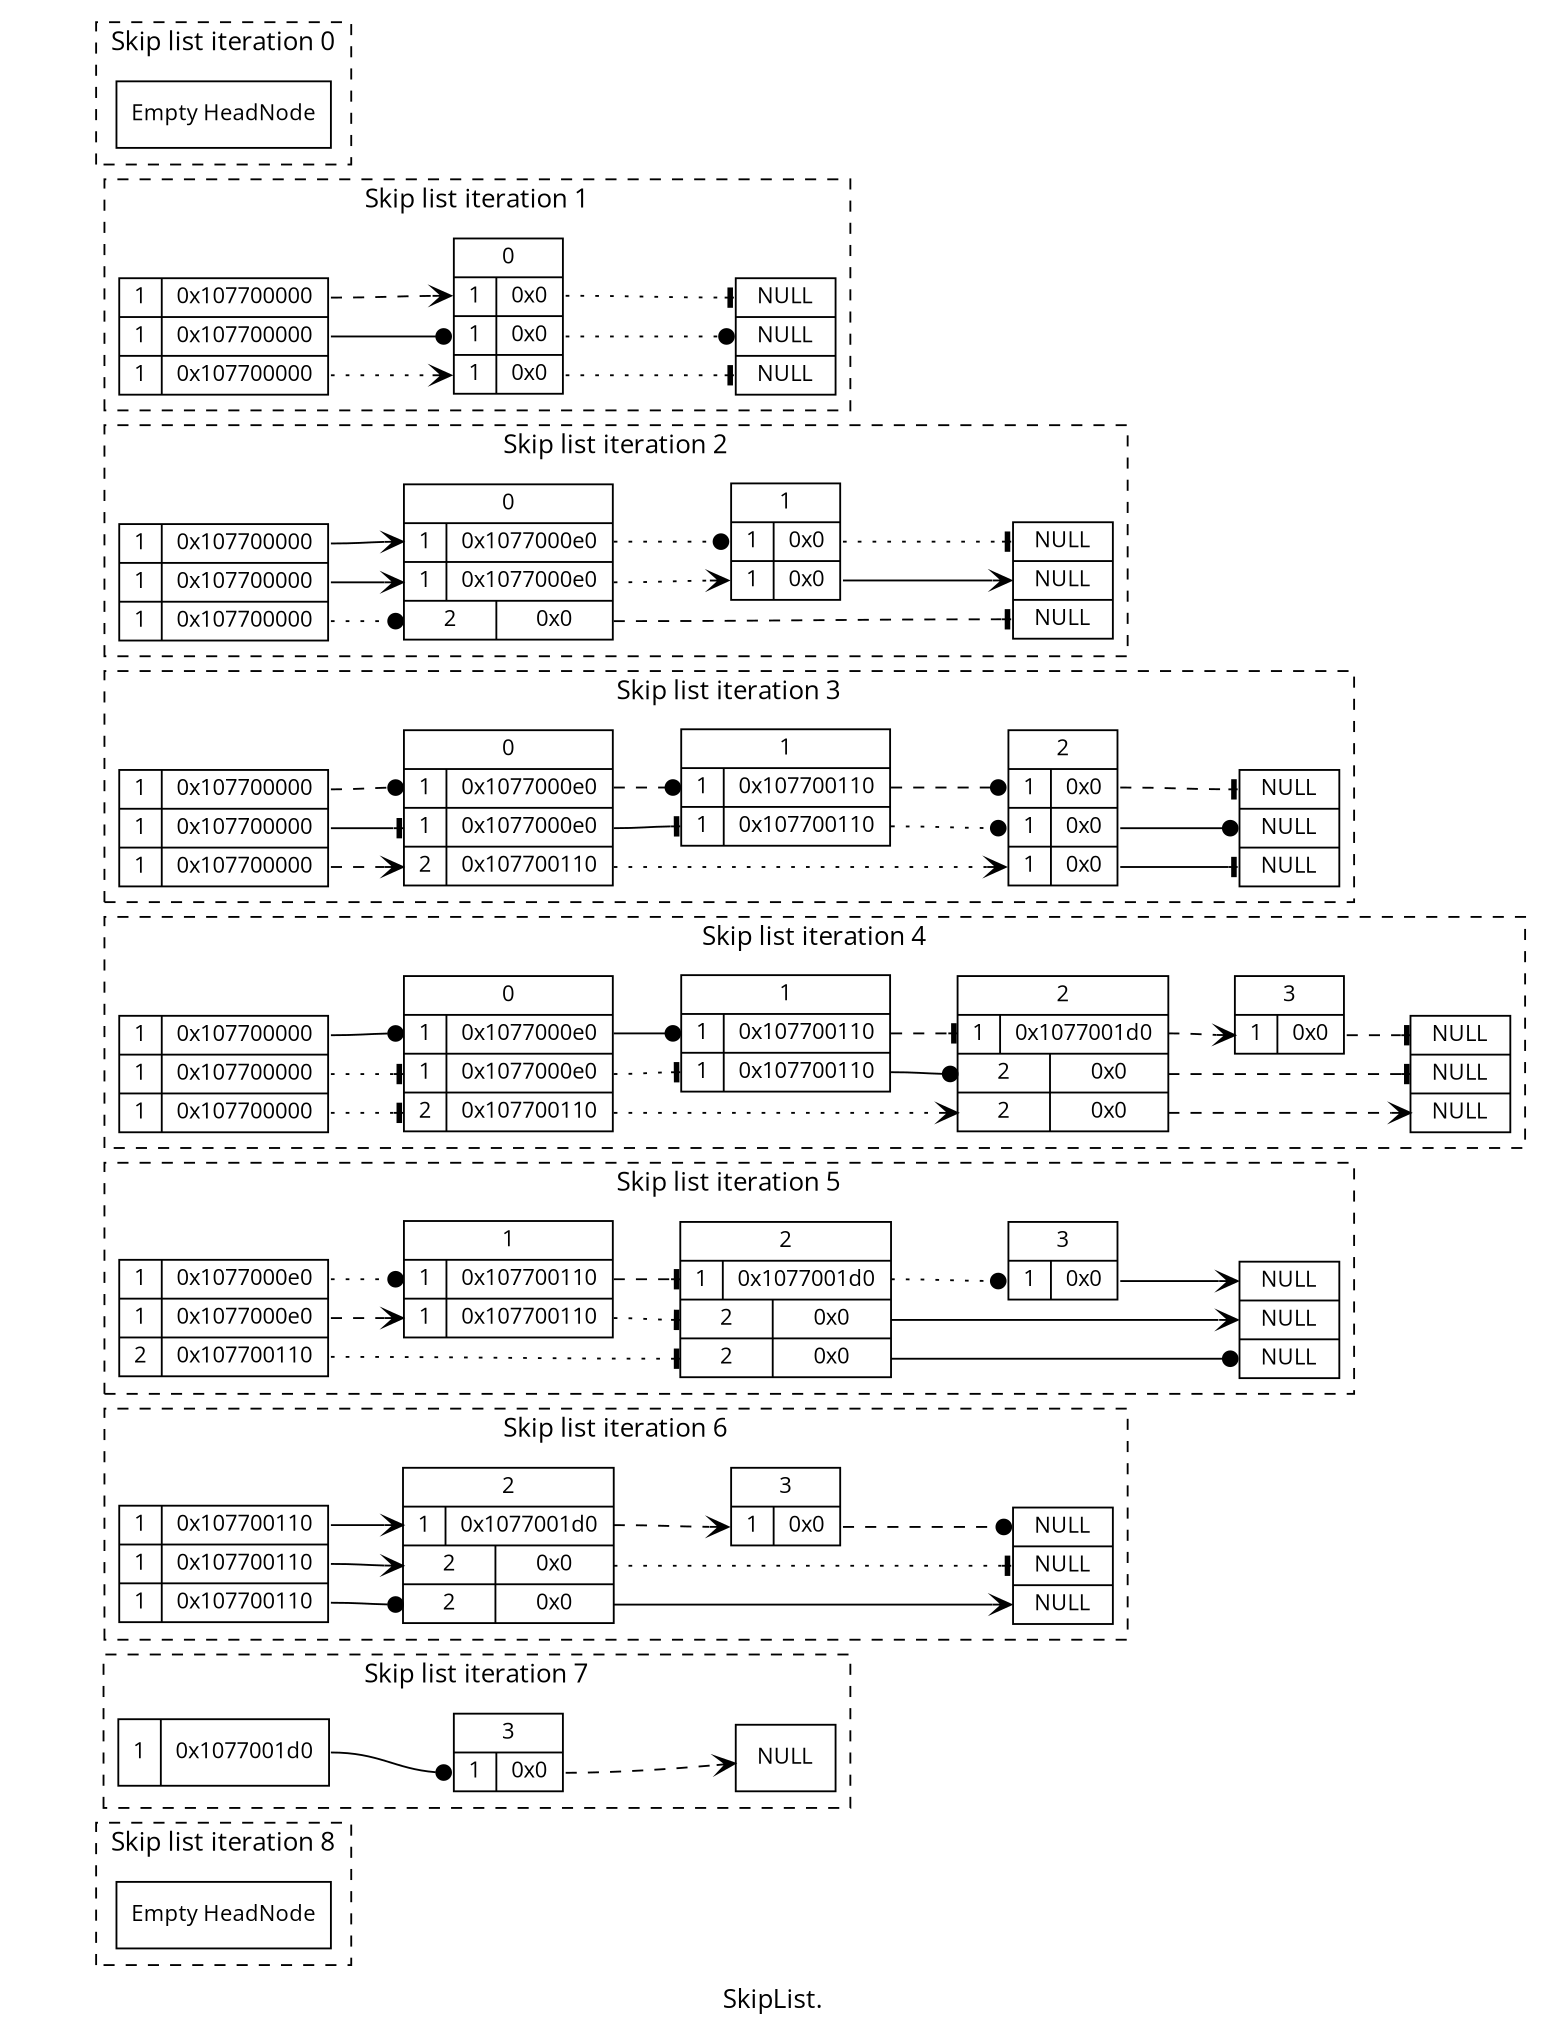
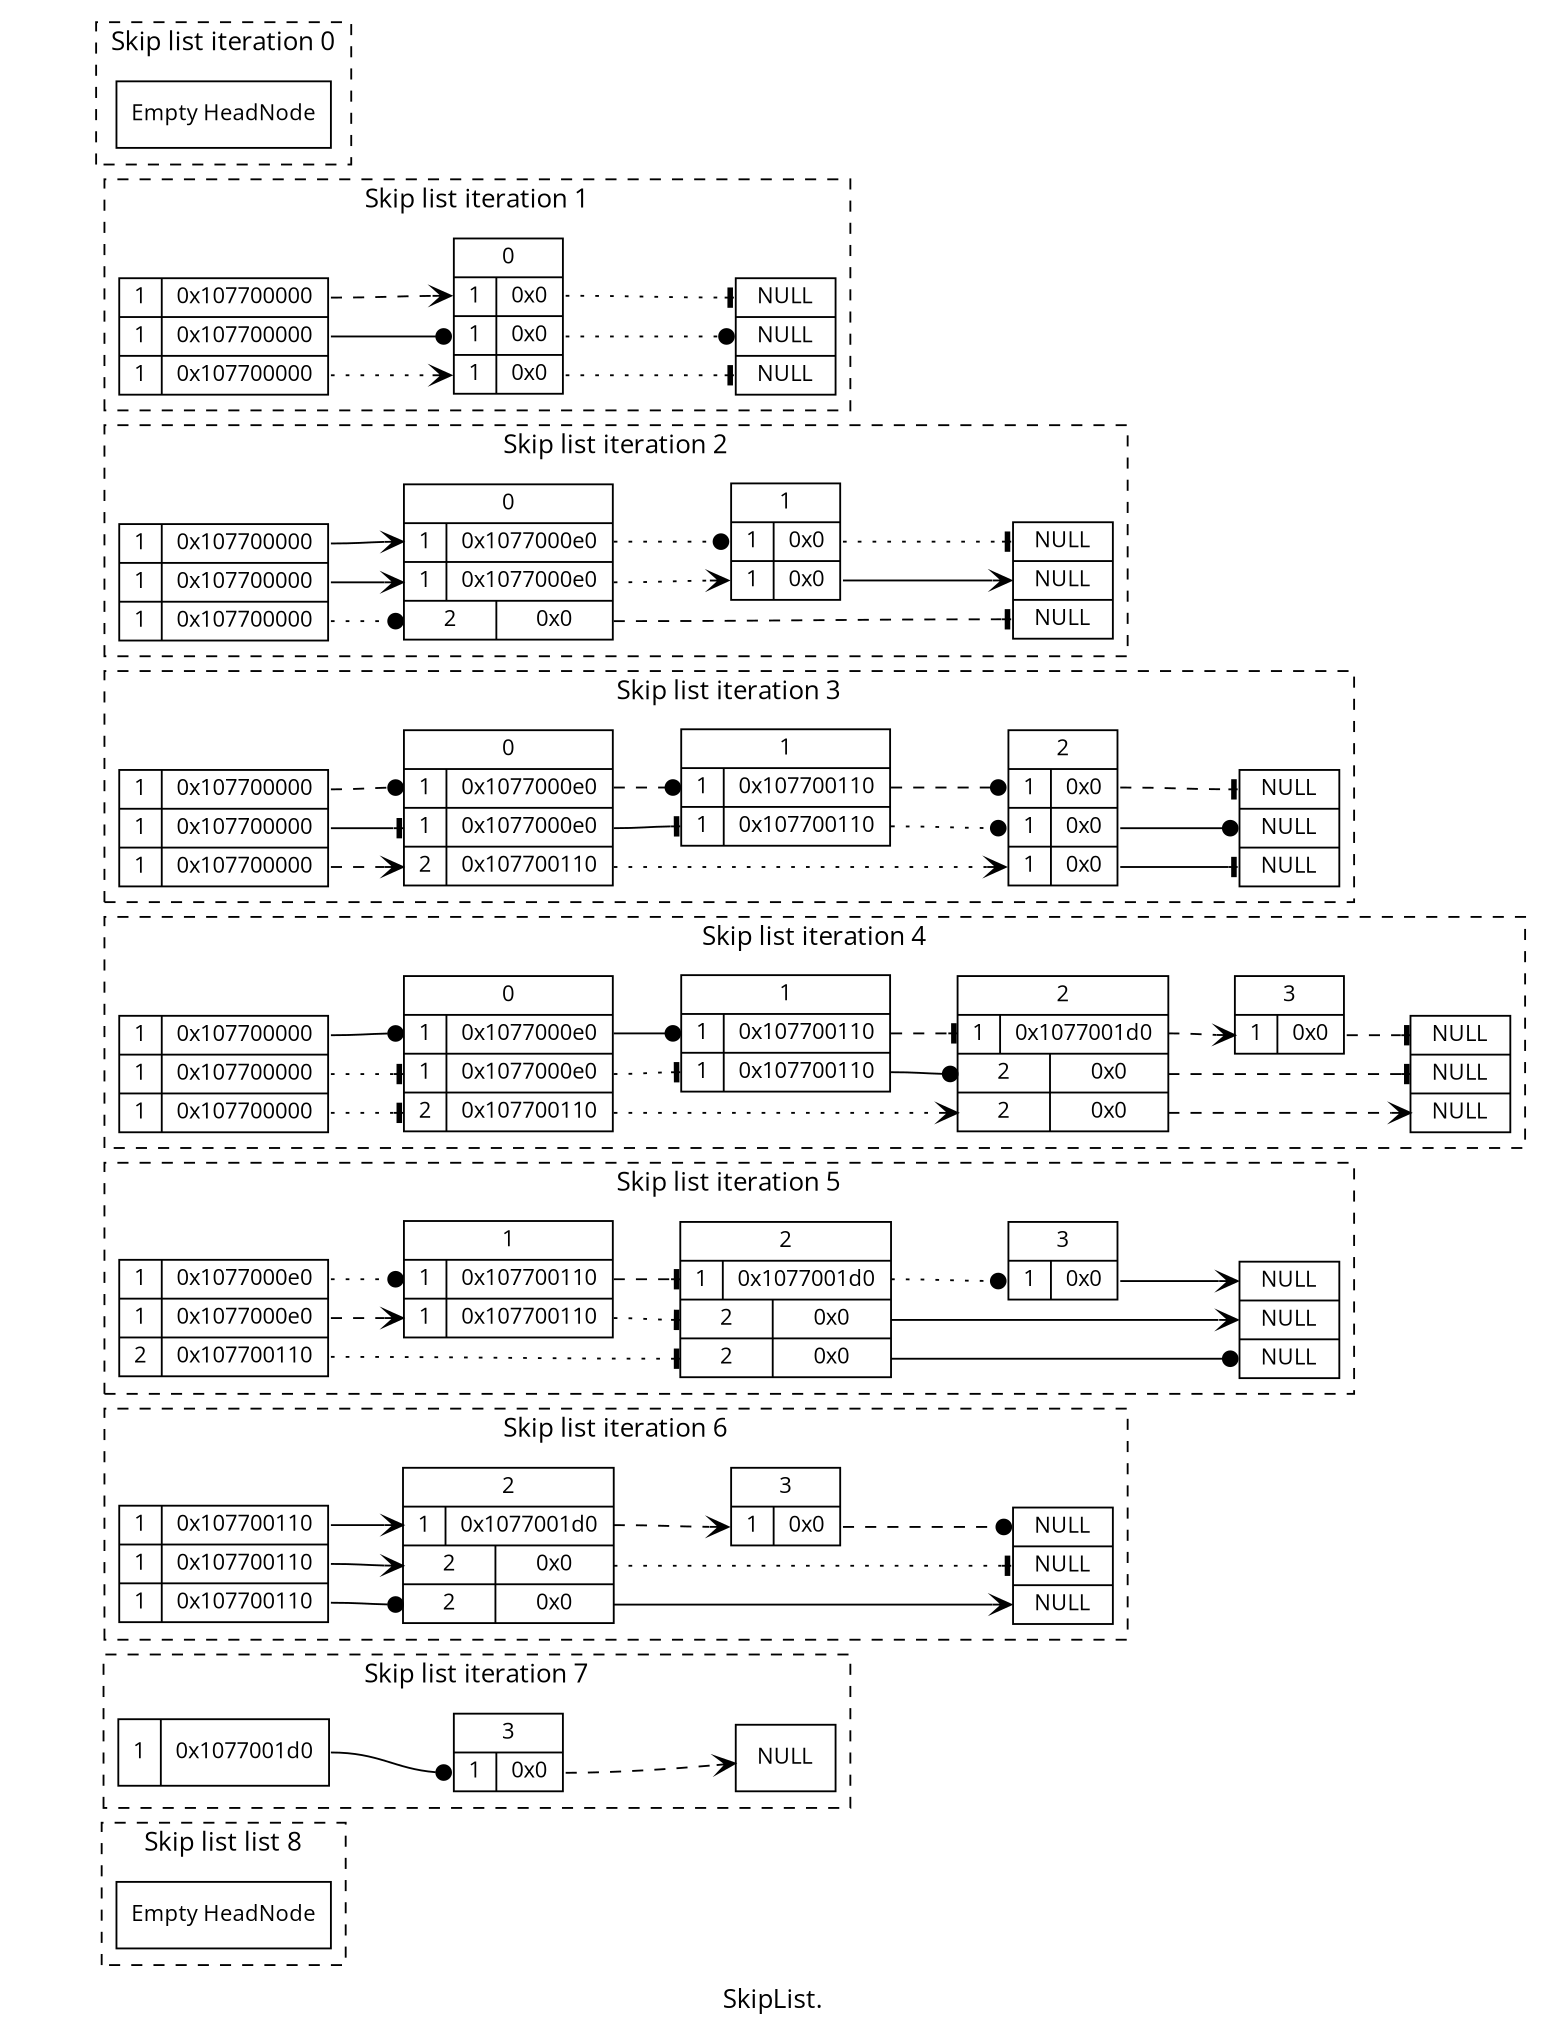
cluster "Skip list iteration 8": label "Skip list iteration 8" -> "Skip list list 8"
